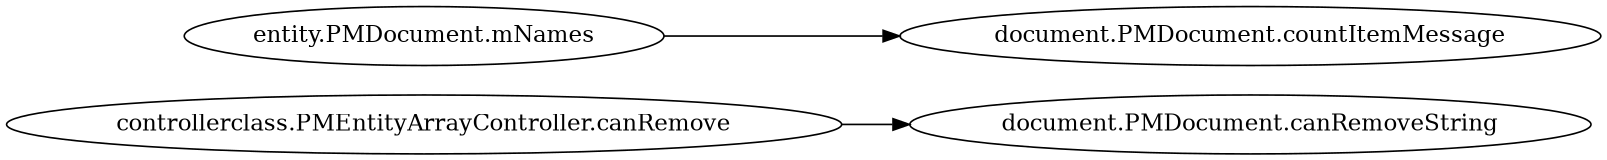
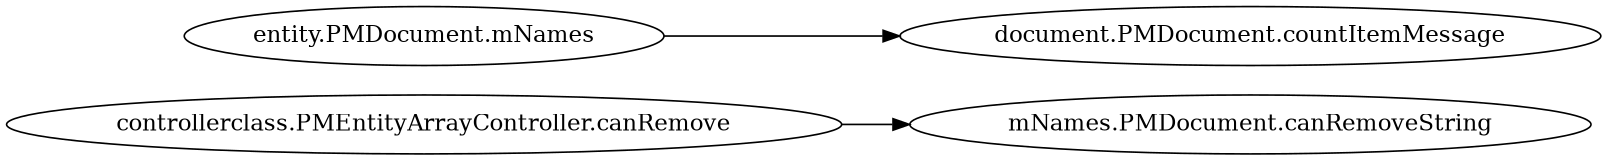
node "document.PMDocument.canRemoveString": label "document.PMDocument.canRemoveString" -> "mNames.PMDocument.canRemoveString"
